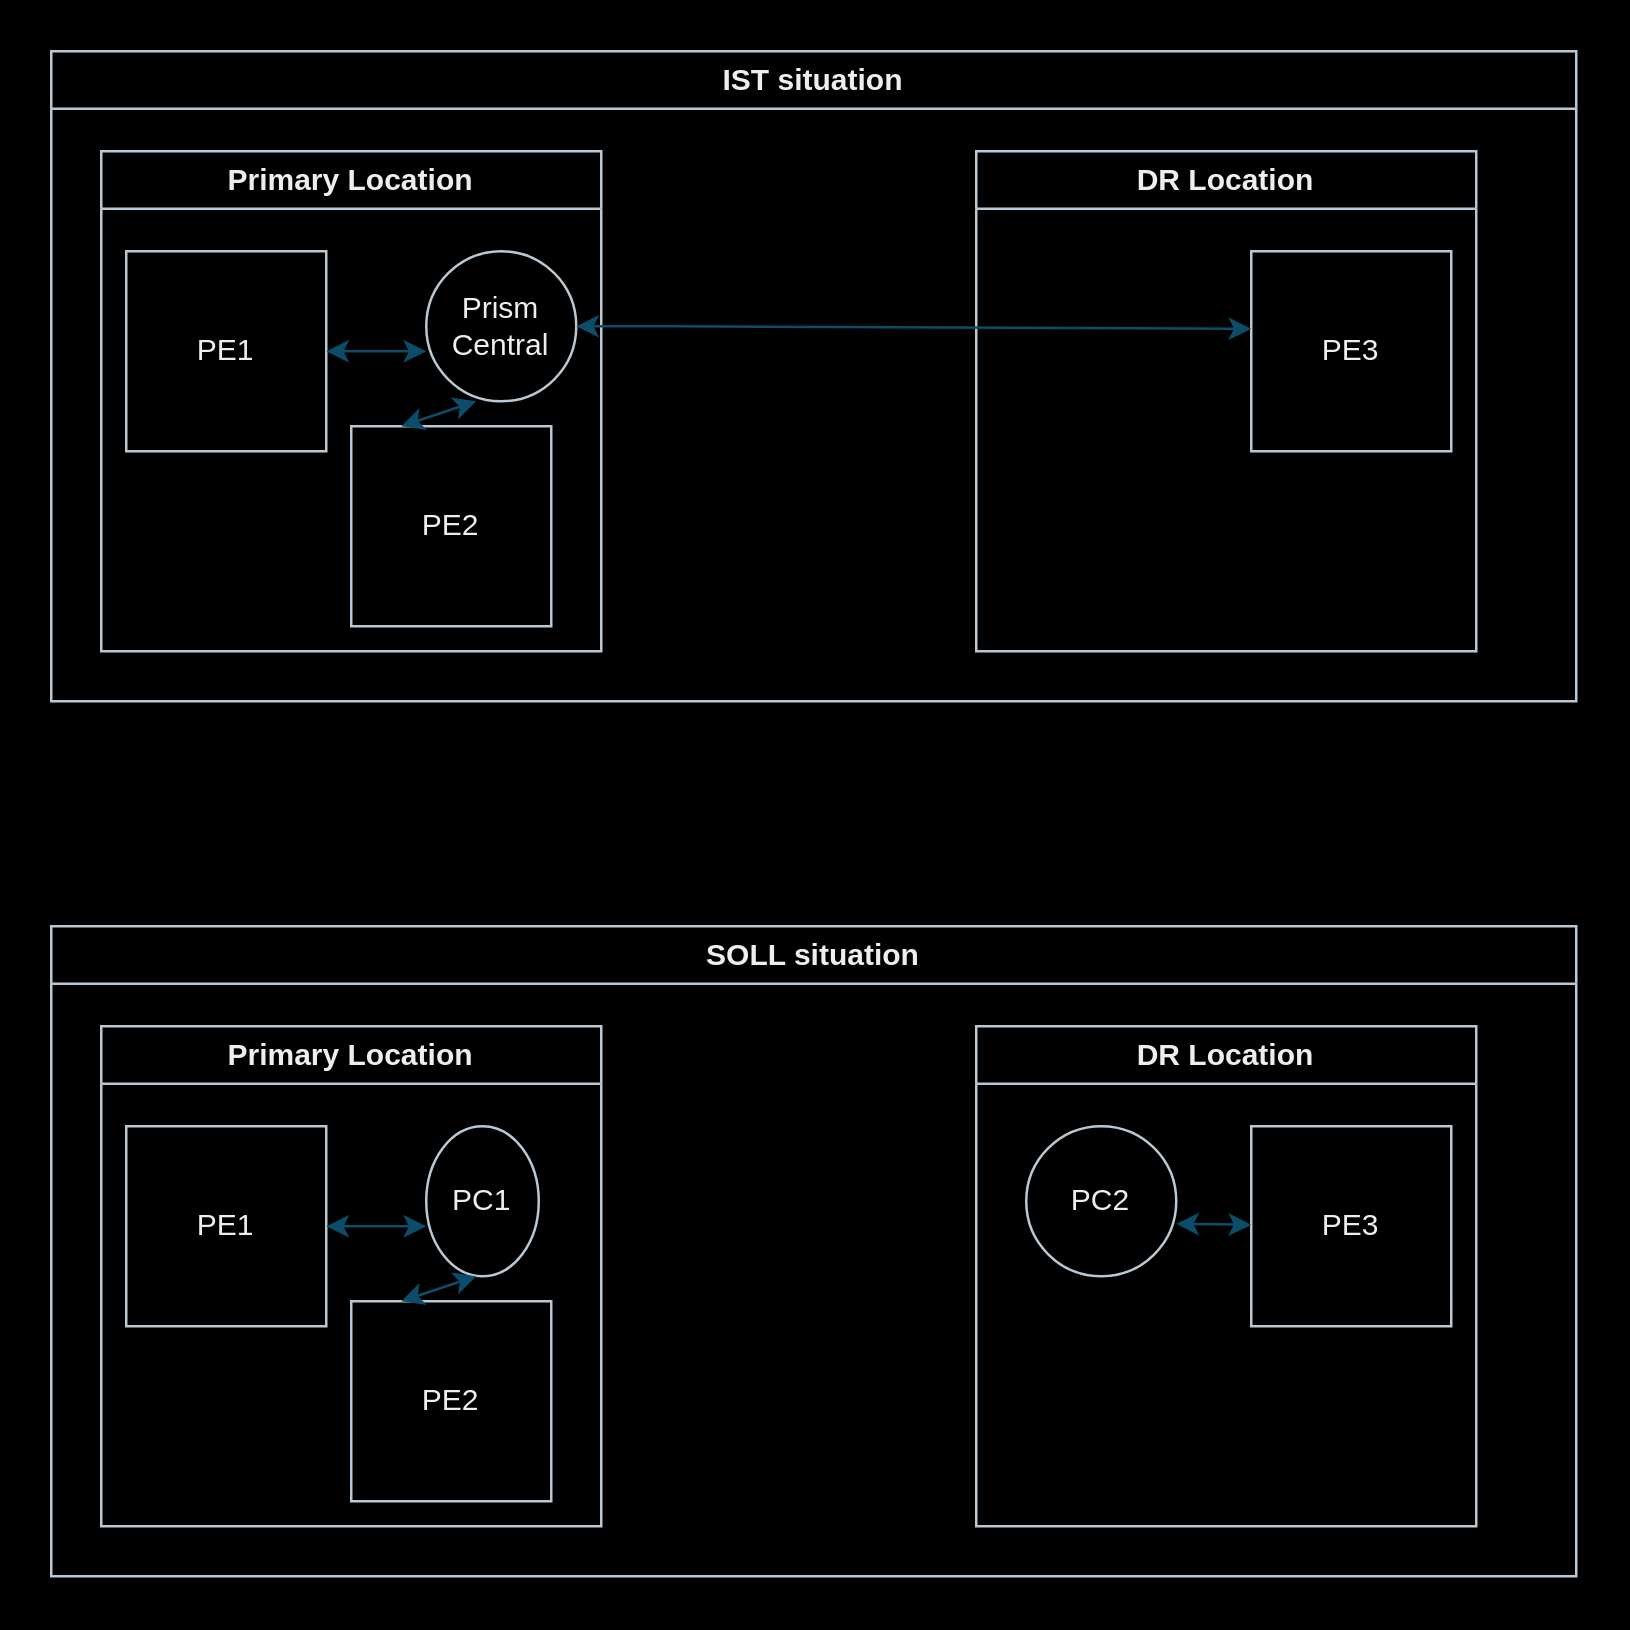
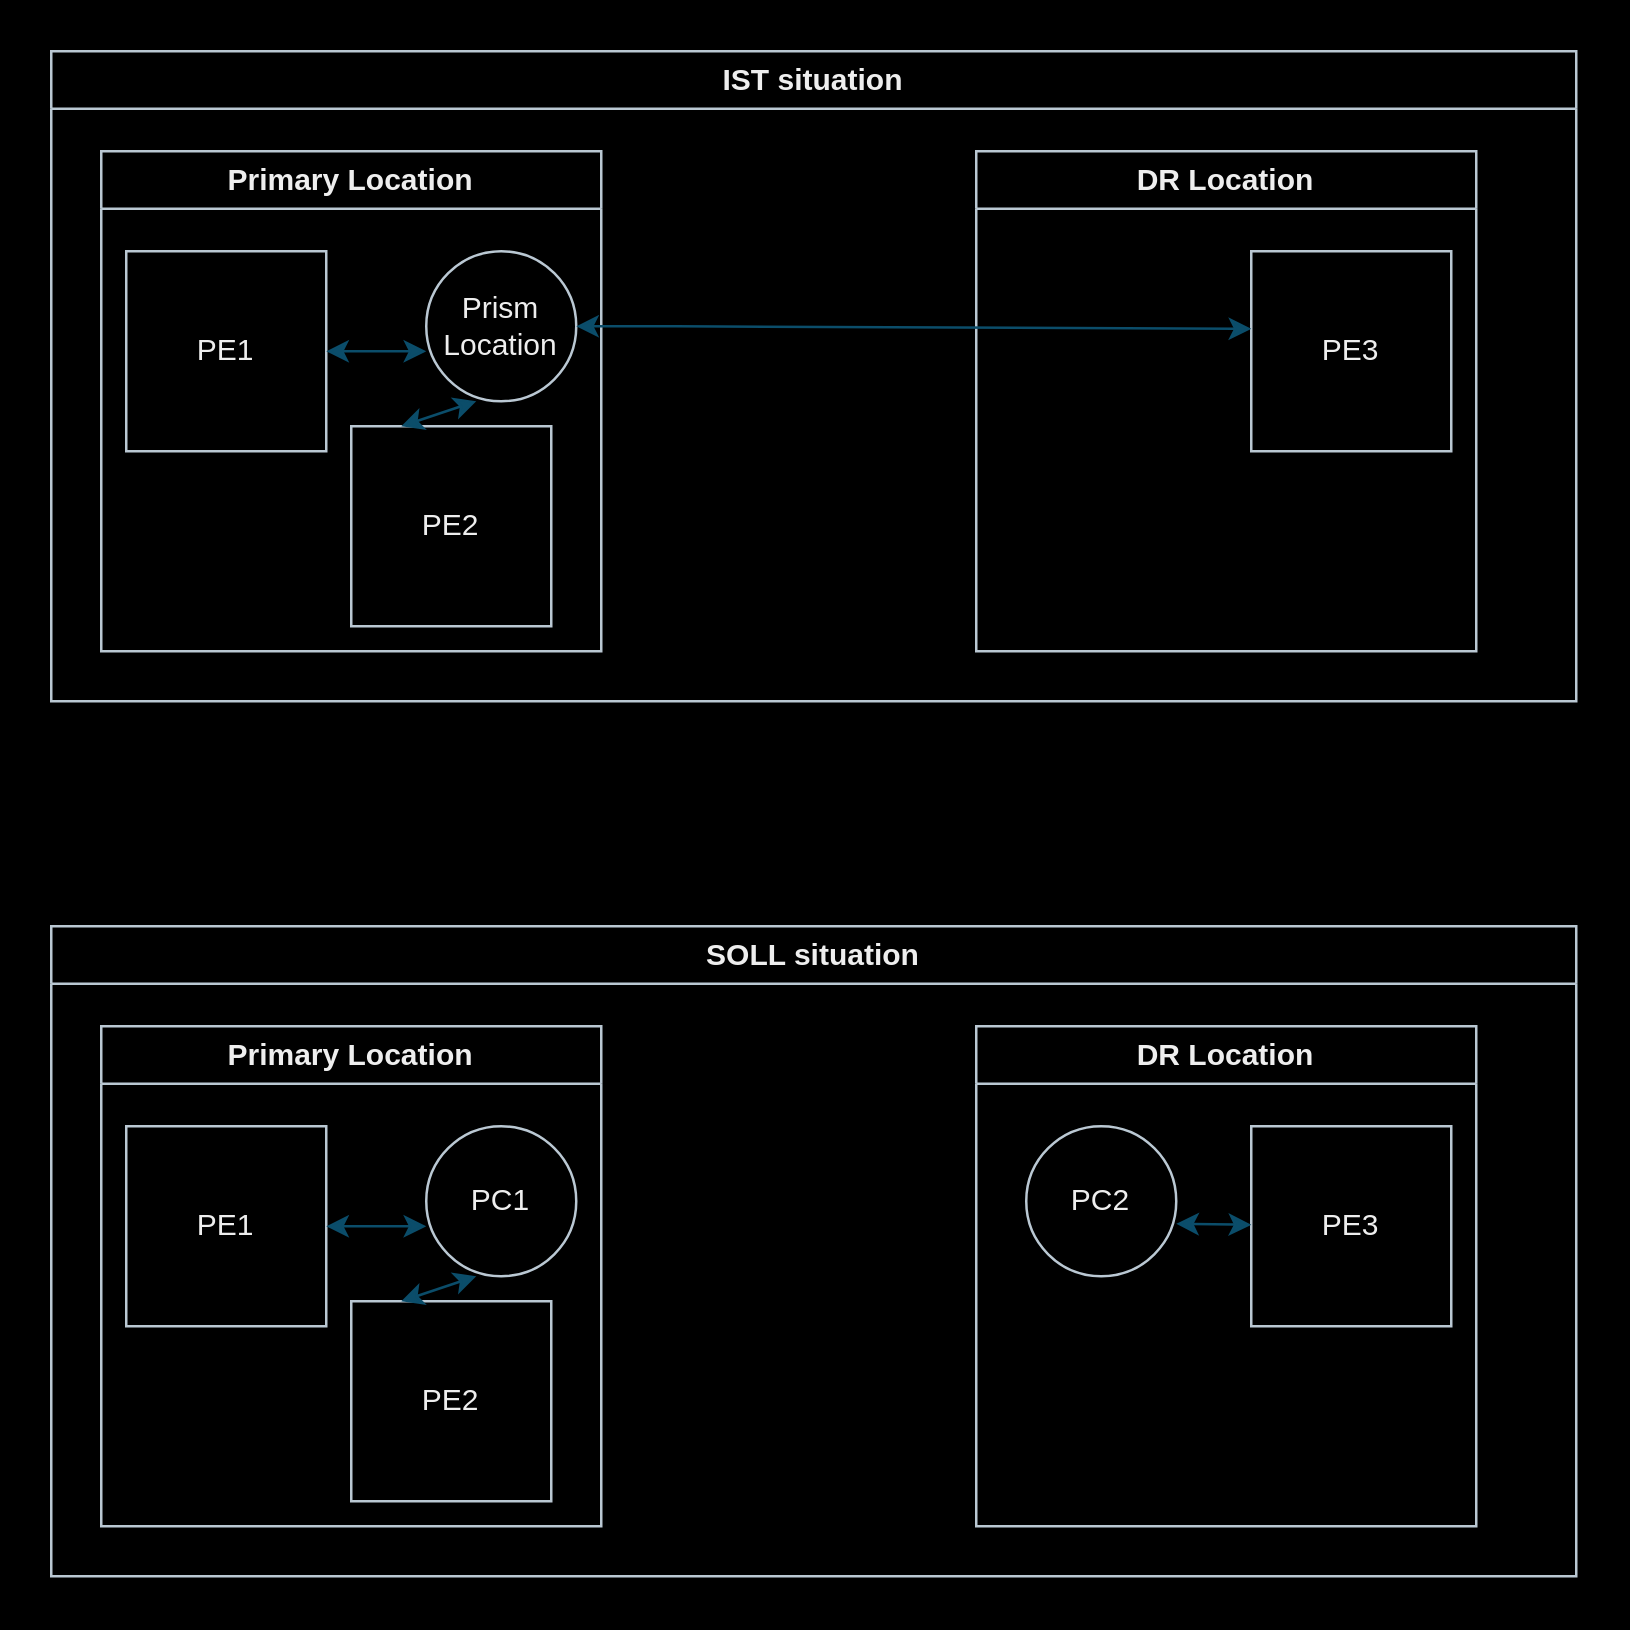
node "Prism Central": label "Prism Central" -> "Prism Location"
node "PC1": size 113x150 -> 150x150
